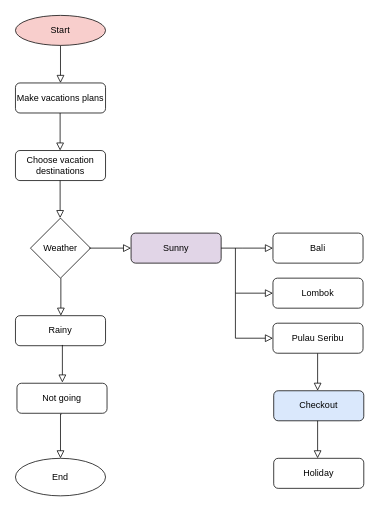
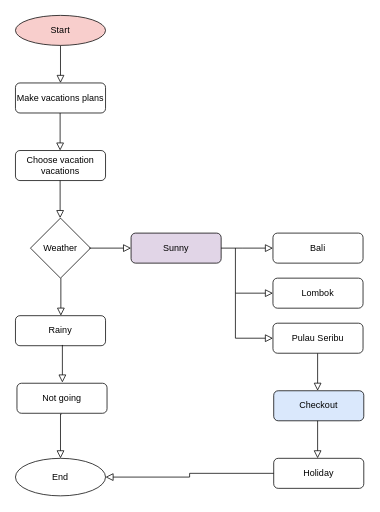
node "Choose vacation destinations": label "Choose vacation destinations" -> "Choose vacation vacations"
edge "Holiday" -> "End": added
